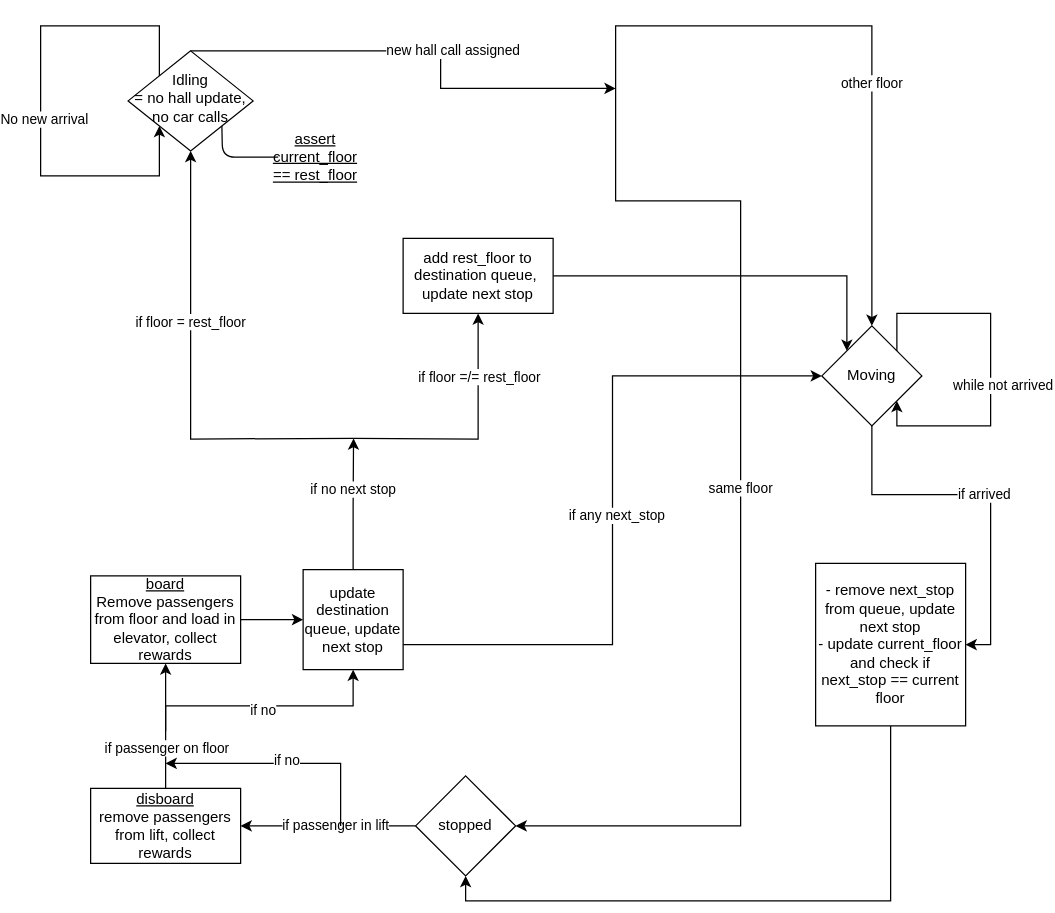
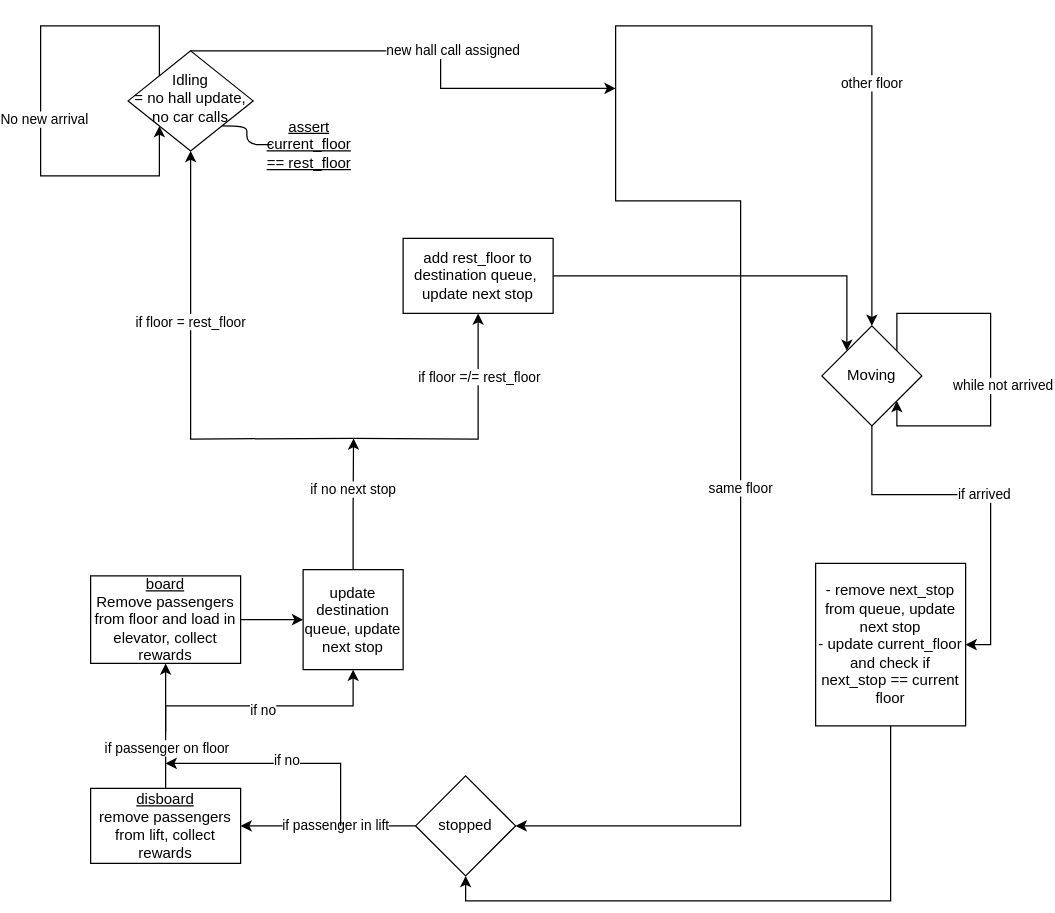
node "assert current_floor == rest_floor": moved (316, 157) -> (309, 144)
edge "update destination queue, update next stop" -> "Moving": removed, label "if any next_stop"
